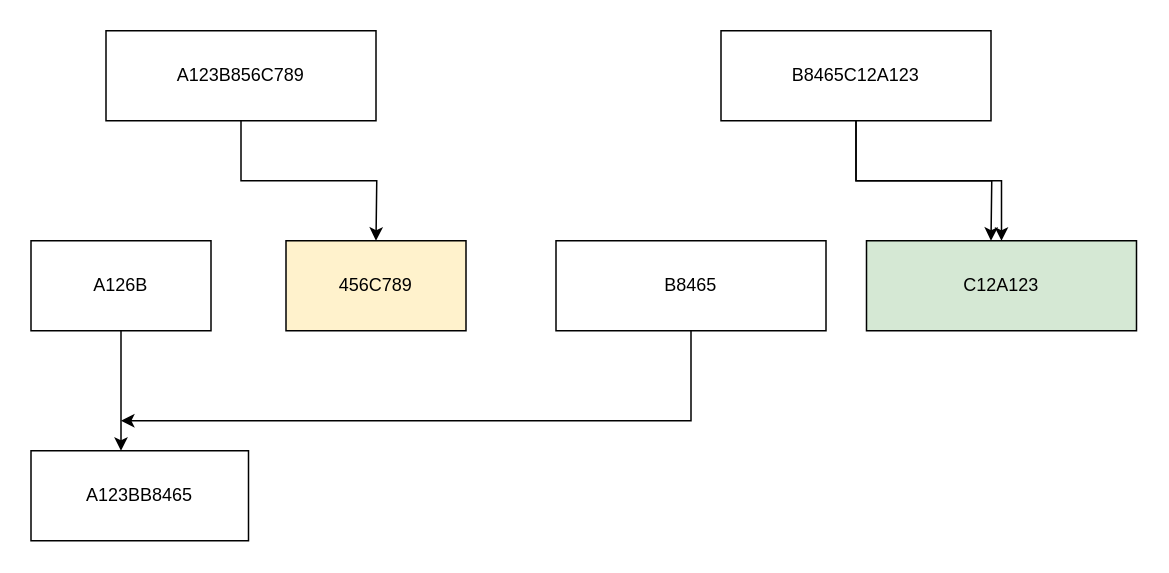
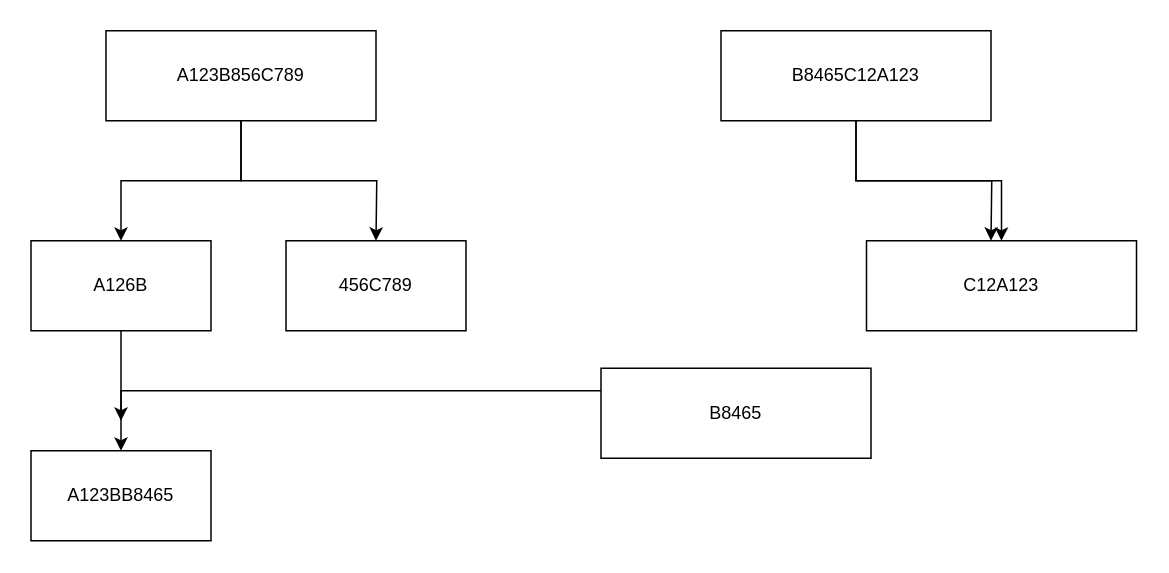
edge "A123B856C789" -> "A126B": added
node "456C789": fillcolor #fff2cc -> #ffffff
node "B8465": moved (691, 286) -> (736, 413)
node "C12A123": fillcolor #d5e8d4 -> #ffffff
node "A123BB8465": size 218x90 -> 180x90
